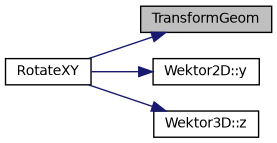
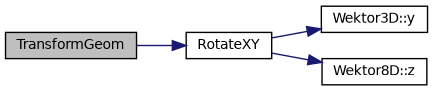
edge "RotateXY" -> "TransformGeom": reversed
node "Wektor2D::y": label "Wektor2D::y" -> "Wektor3D::y"
node "Wektor3D::z": label "Wektor3D::z" -> "Wektor8D::z"
